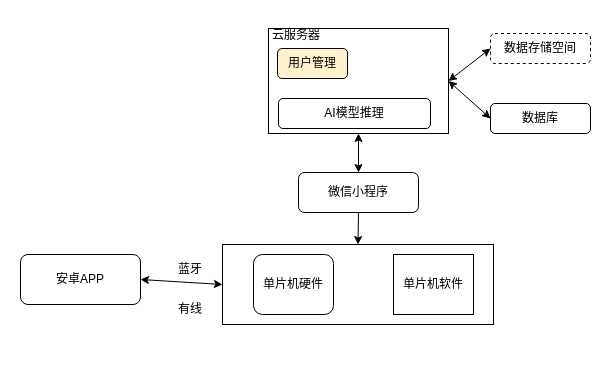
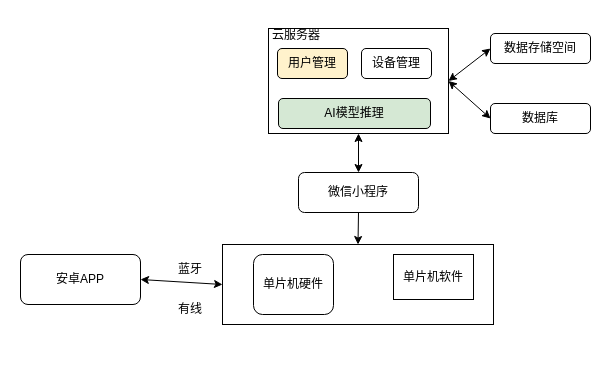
node "数据存储空间": style dashed -> solid
node "设备管理": added
node "AI模型推理": fillcolor #ffffff -> #d5e8d4
node "单片机软件": size 80x60 -> 80x45
